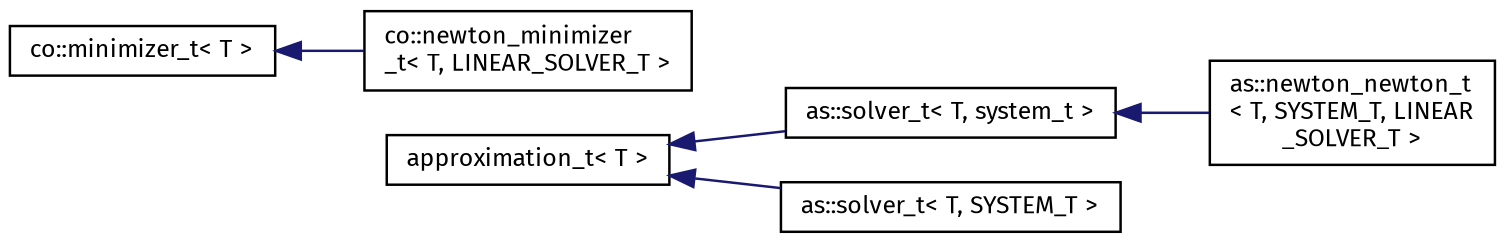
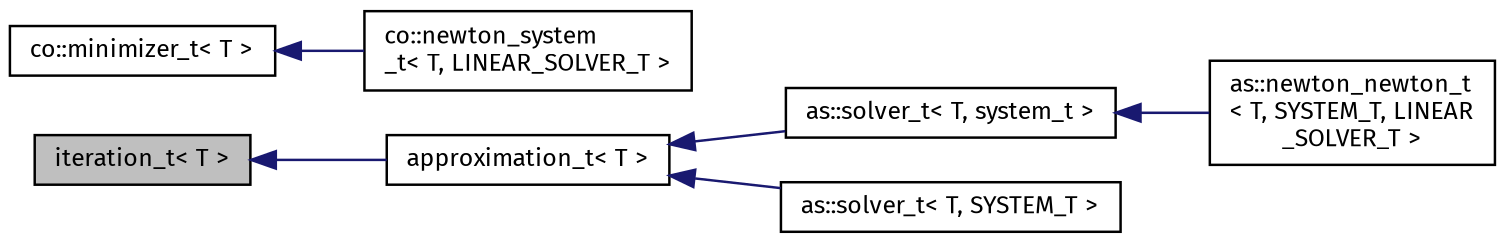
node "co::newton_minimizer _t< T, LINEAR_SOLVER_T >": label "co::newton_minimizer _t< T, LINEAR_SOLVER_T >" -> "co::newton_system _t< T, LINEAR_SOLVER_T >"
node "iteration_t< T >": added
